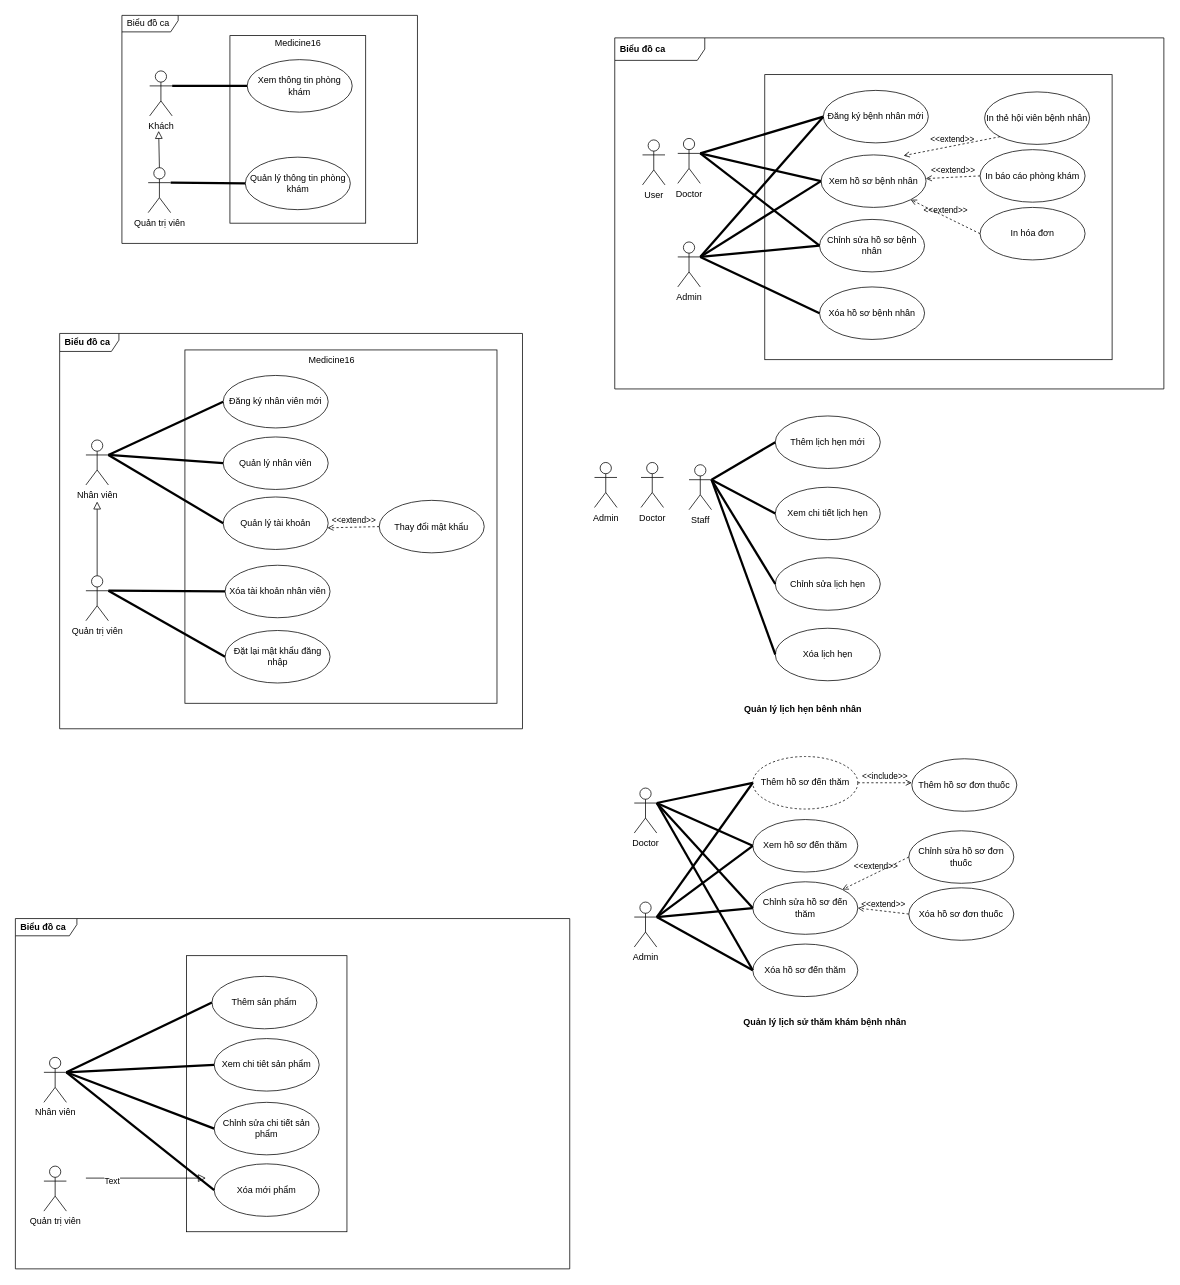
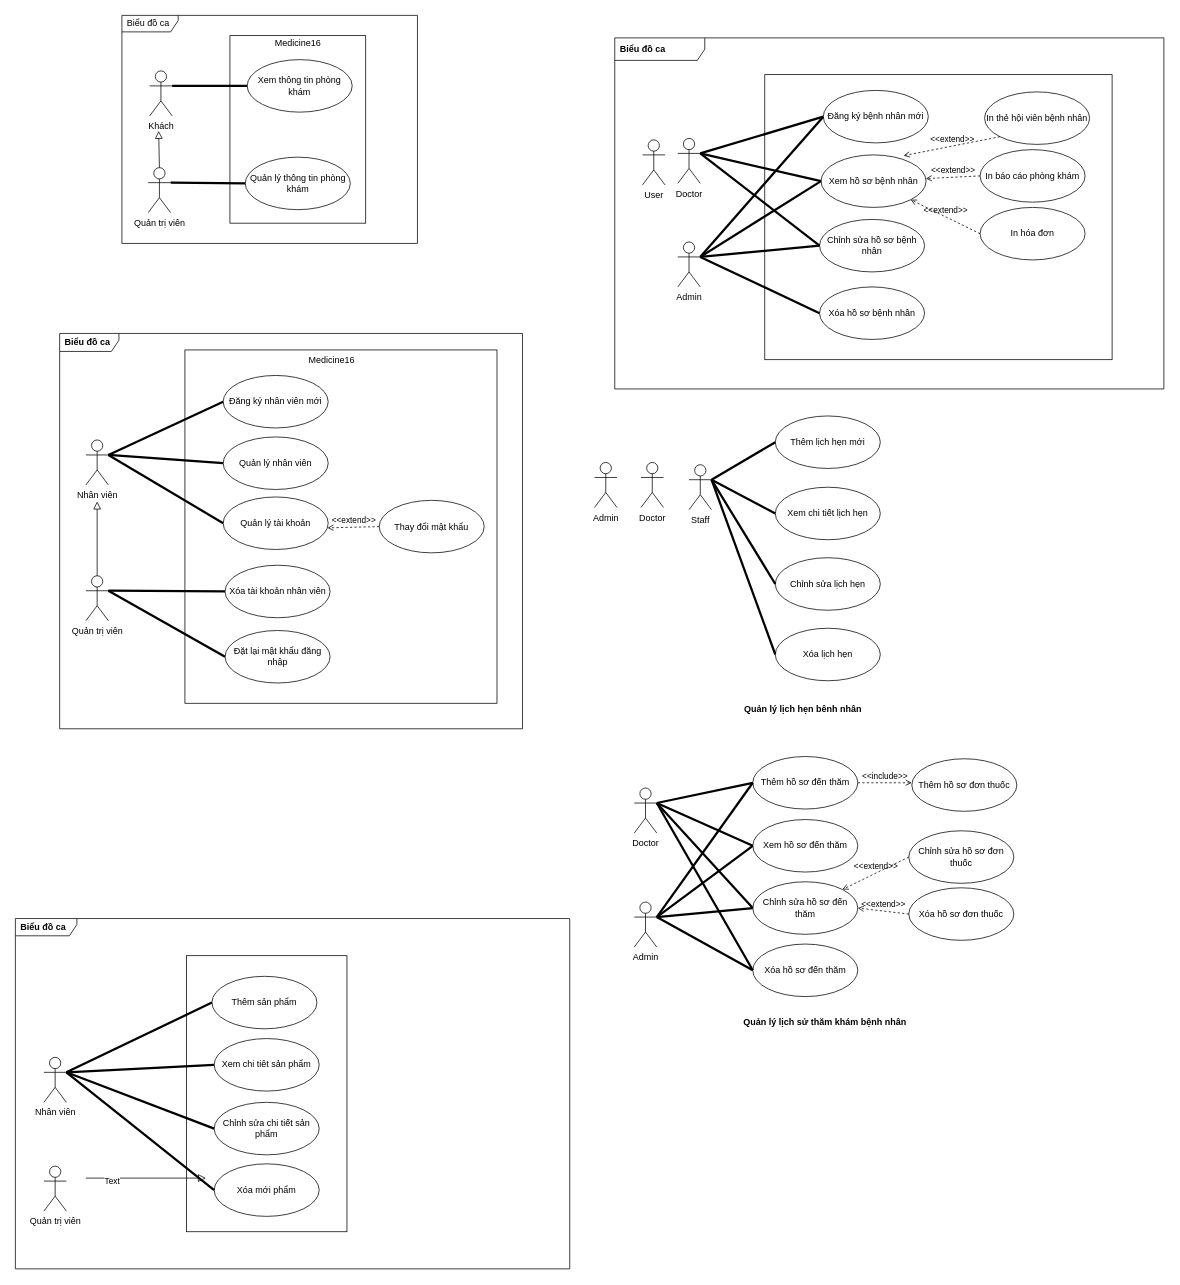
node "Thêm hồ sơ đến thăm": style dashed -> solid
